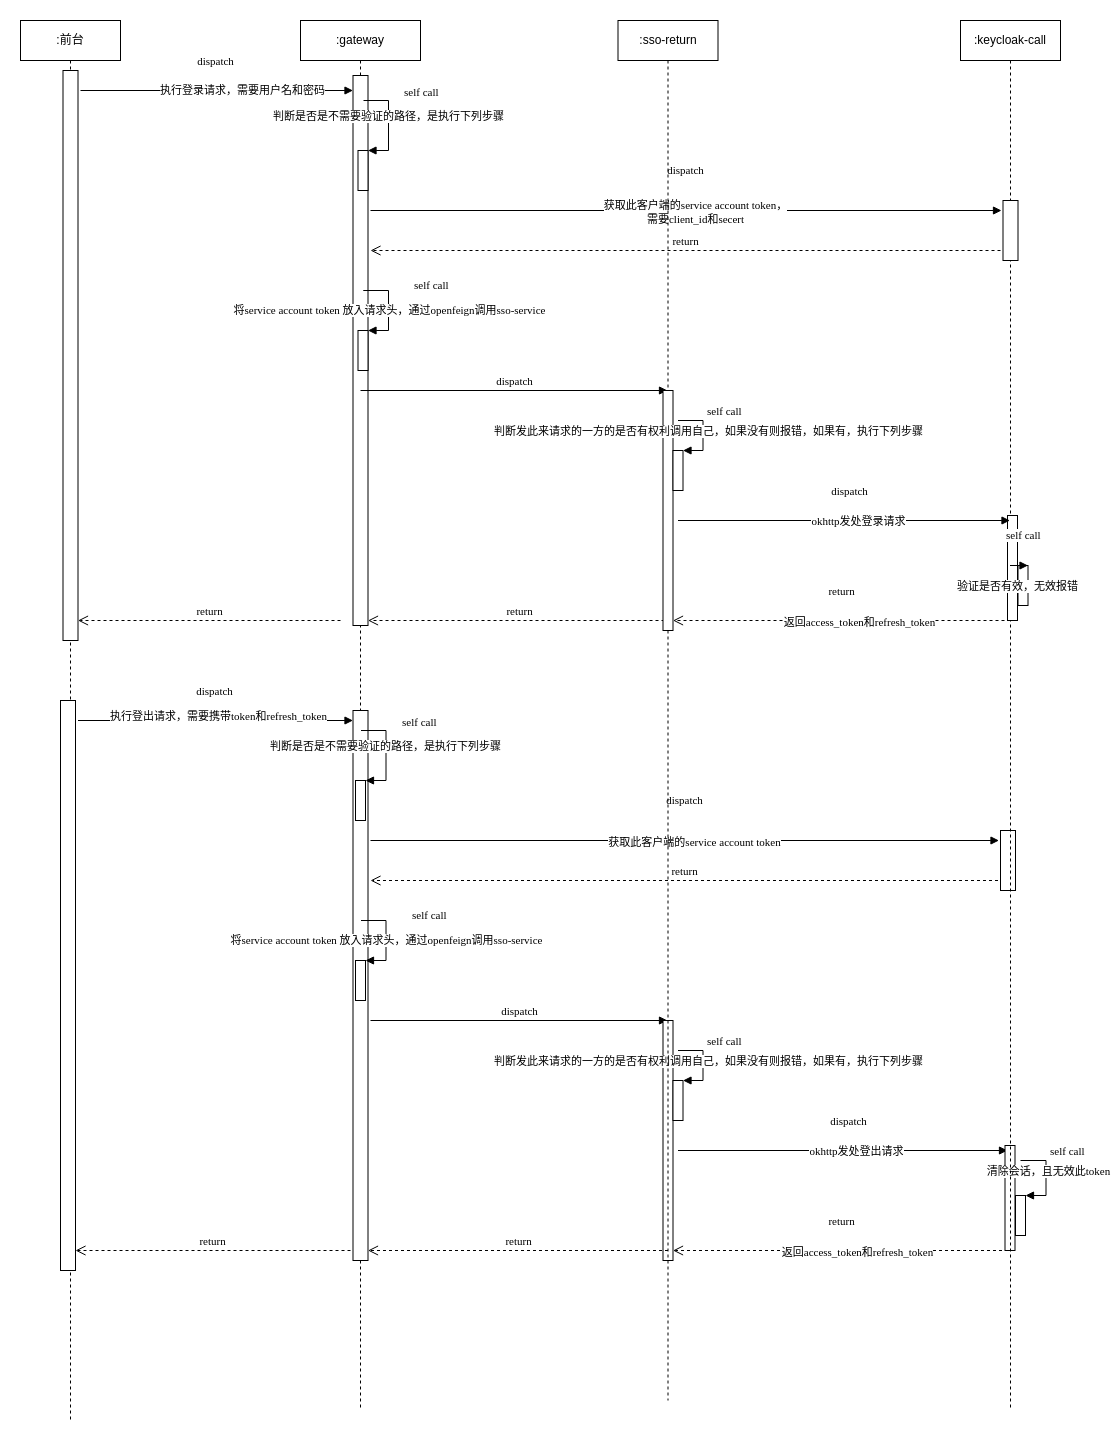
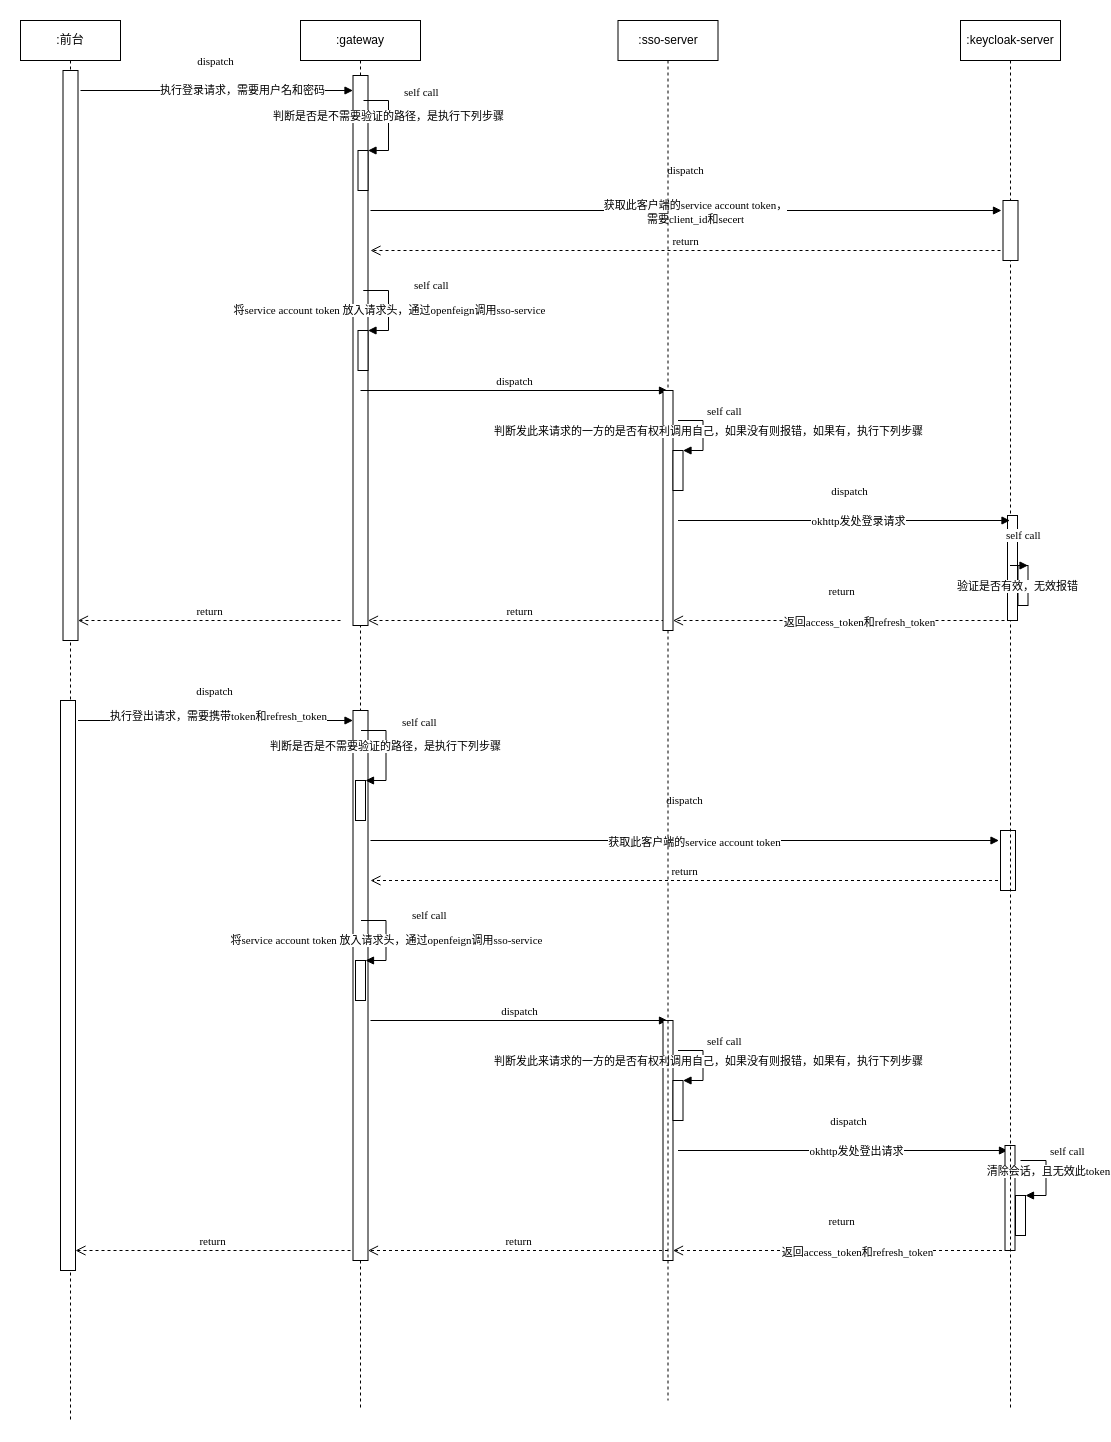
node ":sso-return": label ":sso-return" -> ":sso-server"
node ":keycloak-call": label ":keycloak-call" -> ":keycloak-server"
